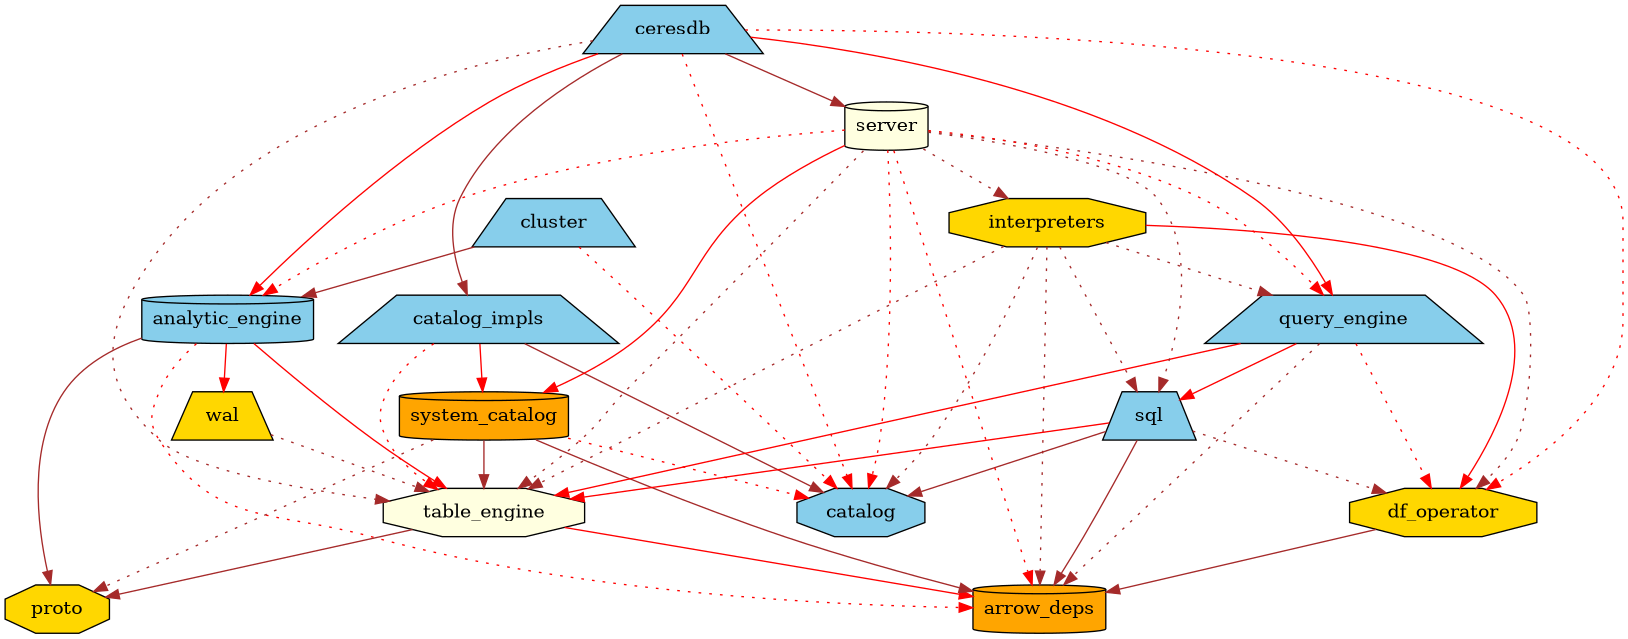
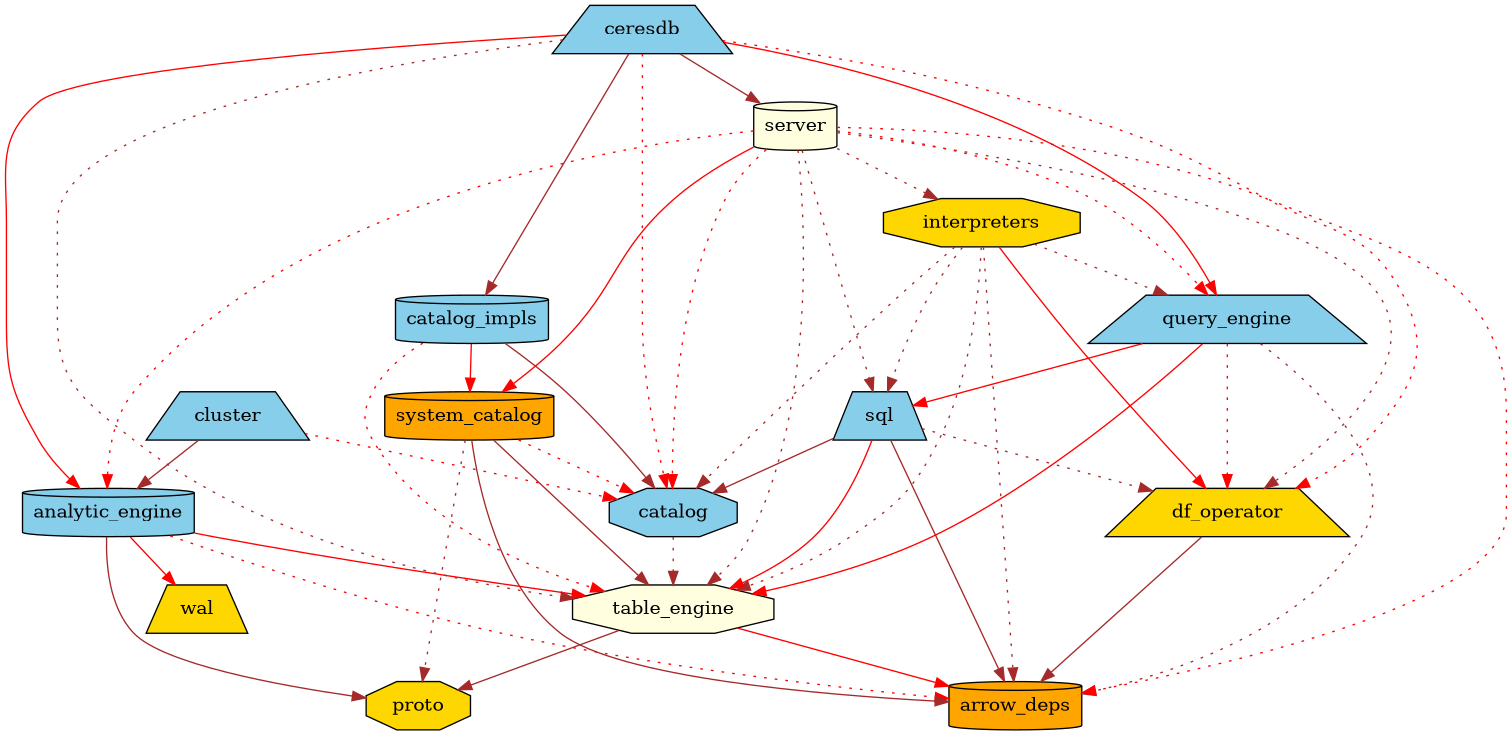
node "catalog_impls": shape trapezium -> cylinder
edge "wal" -> "table_engine": now "catalog" -> "table_engine"
node "df_operator": shape octagon -> trapezium
